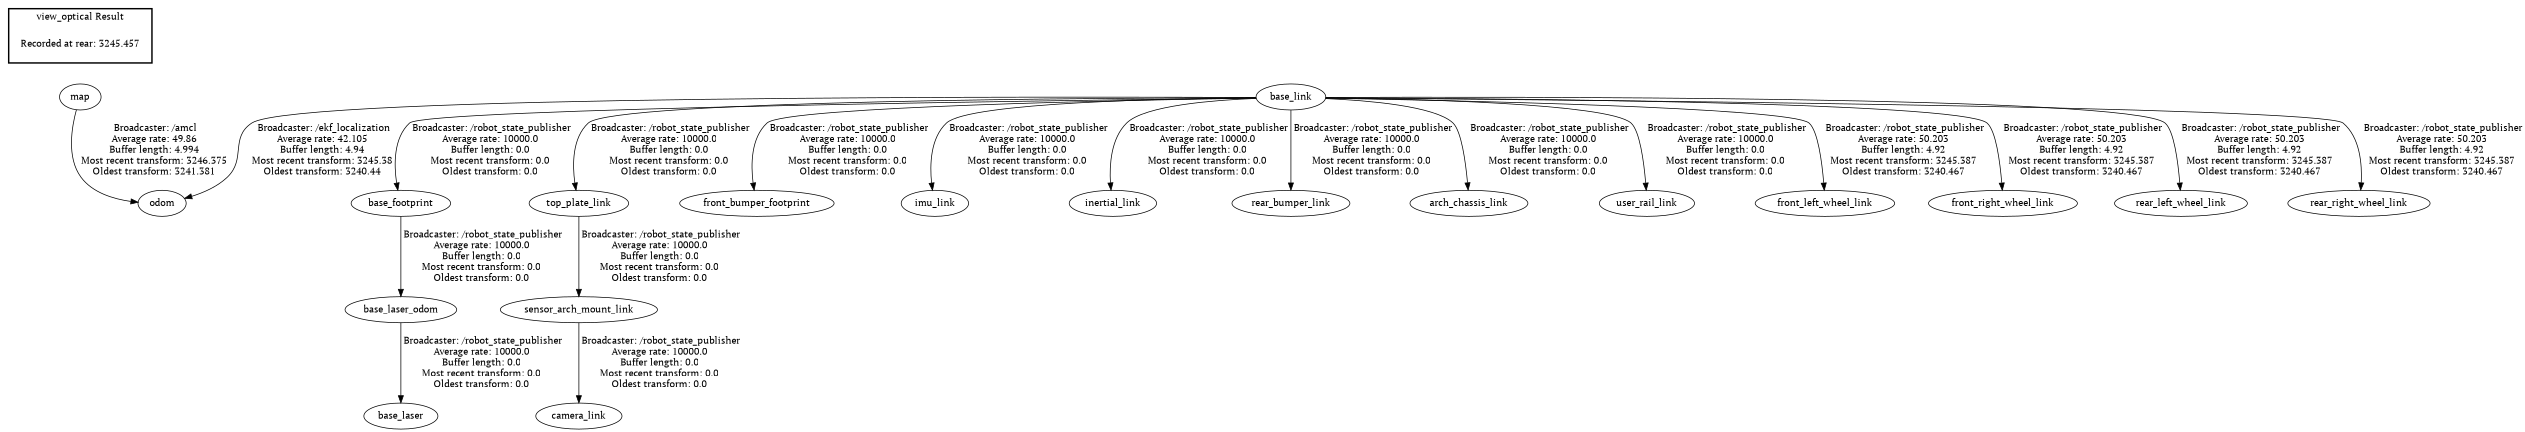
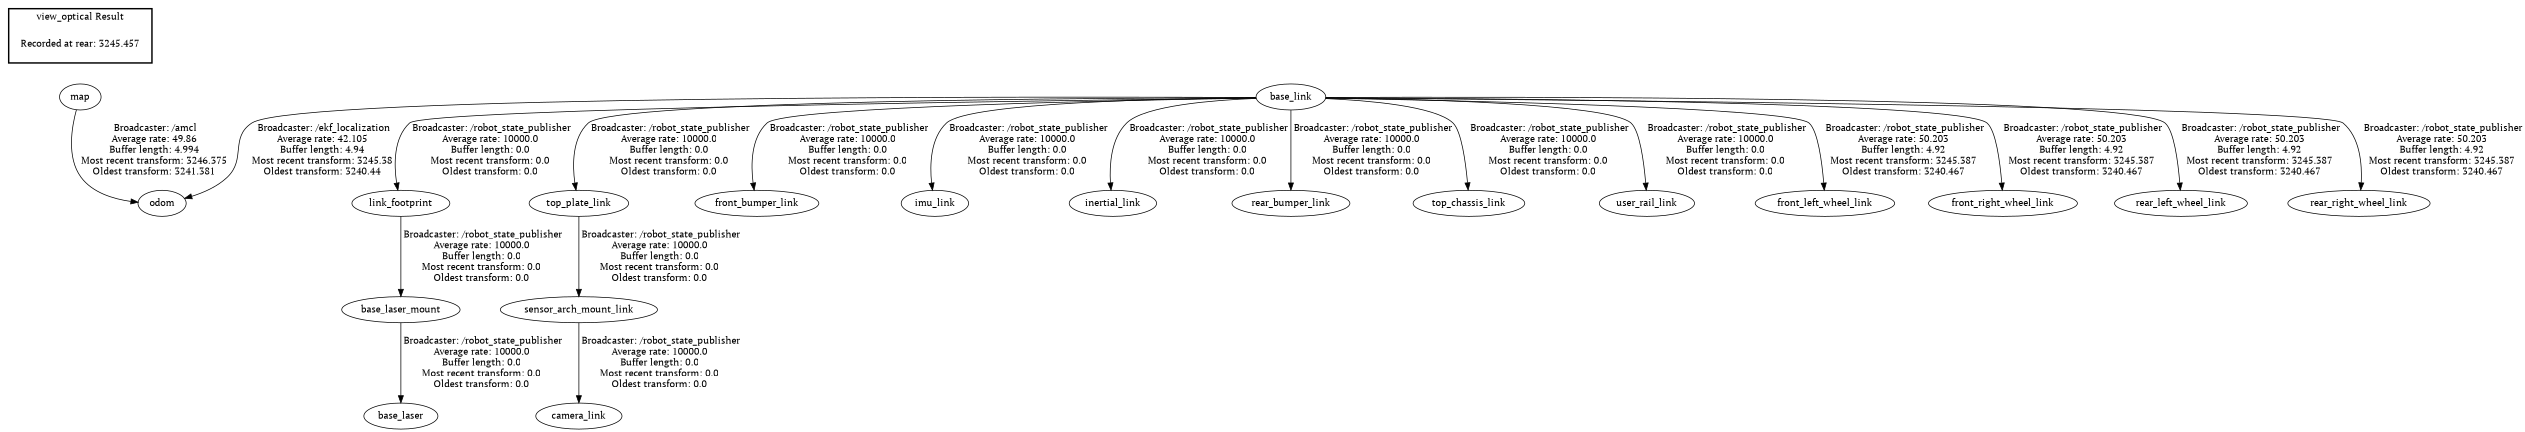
node "base_footprint": label "base_footprint" -> "link_footprint"
node "front_bumper_footprint": label "front_bumper_footprint" -> "front_bumper_link"
node "arch_chassis_link": label "arch_chassis_link" -> "top_chassis_link"
node "base_laser_odom": label "base_laser_odom" -> "base_laser_mount"
